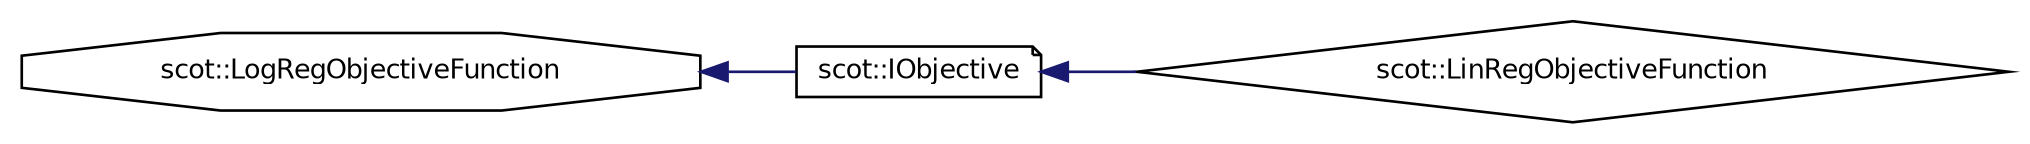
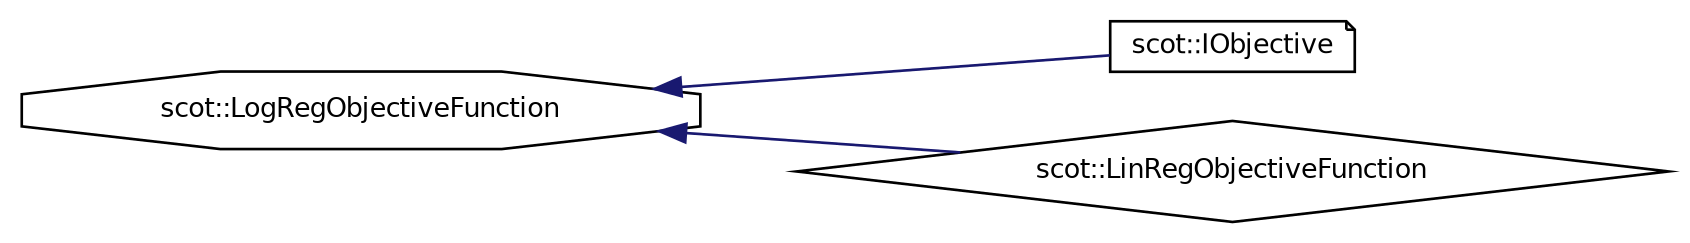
edge "scot::LinRegObjectiveFunction" -> "scot::IObjective": now "scot::LinRegObjectiveFunction" -> "scot::LogRegObjectiveFunction"
